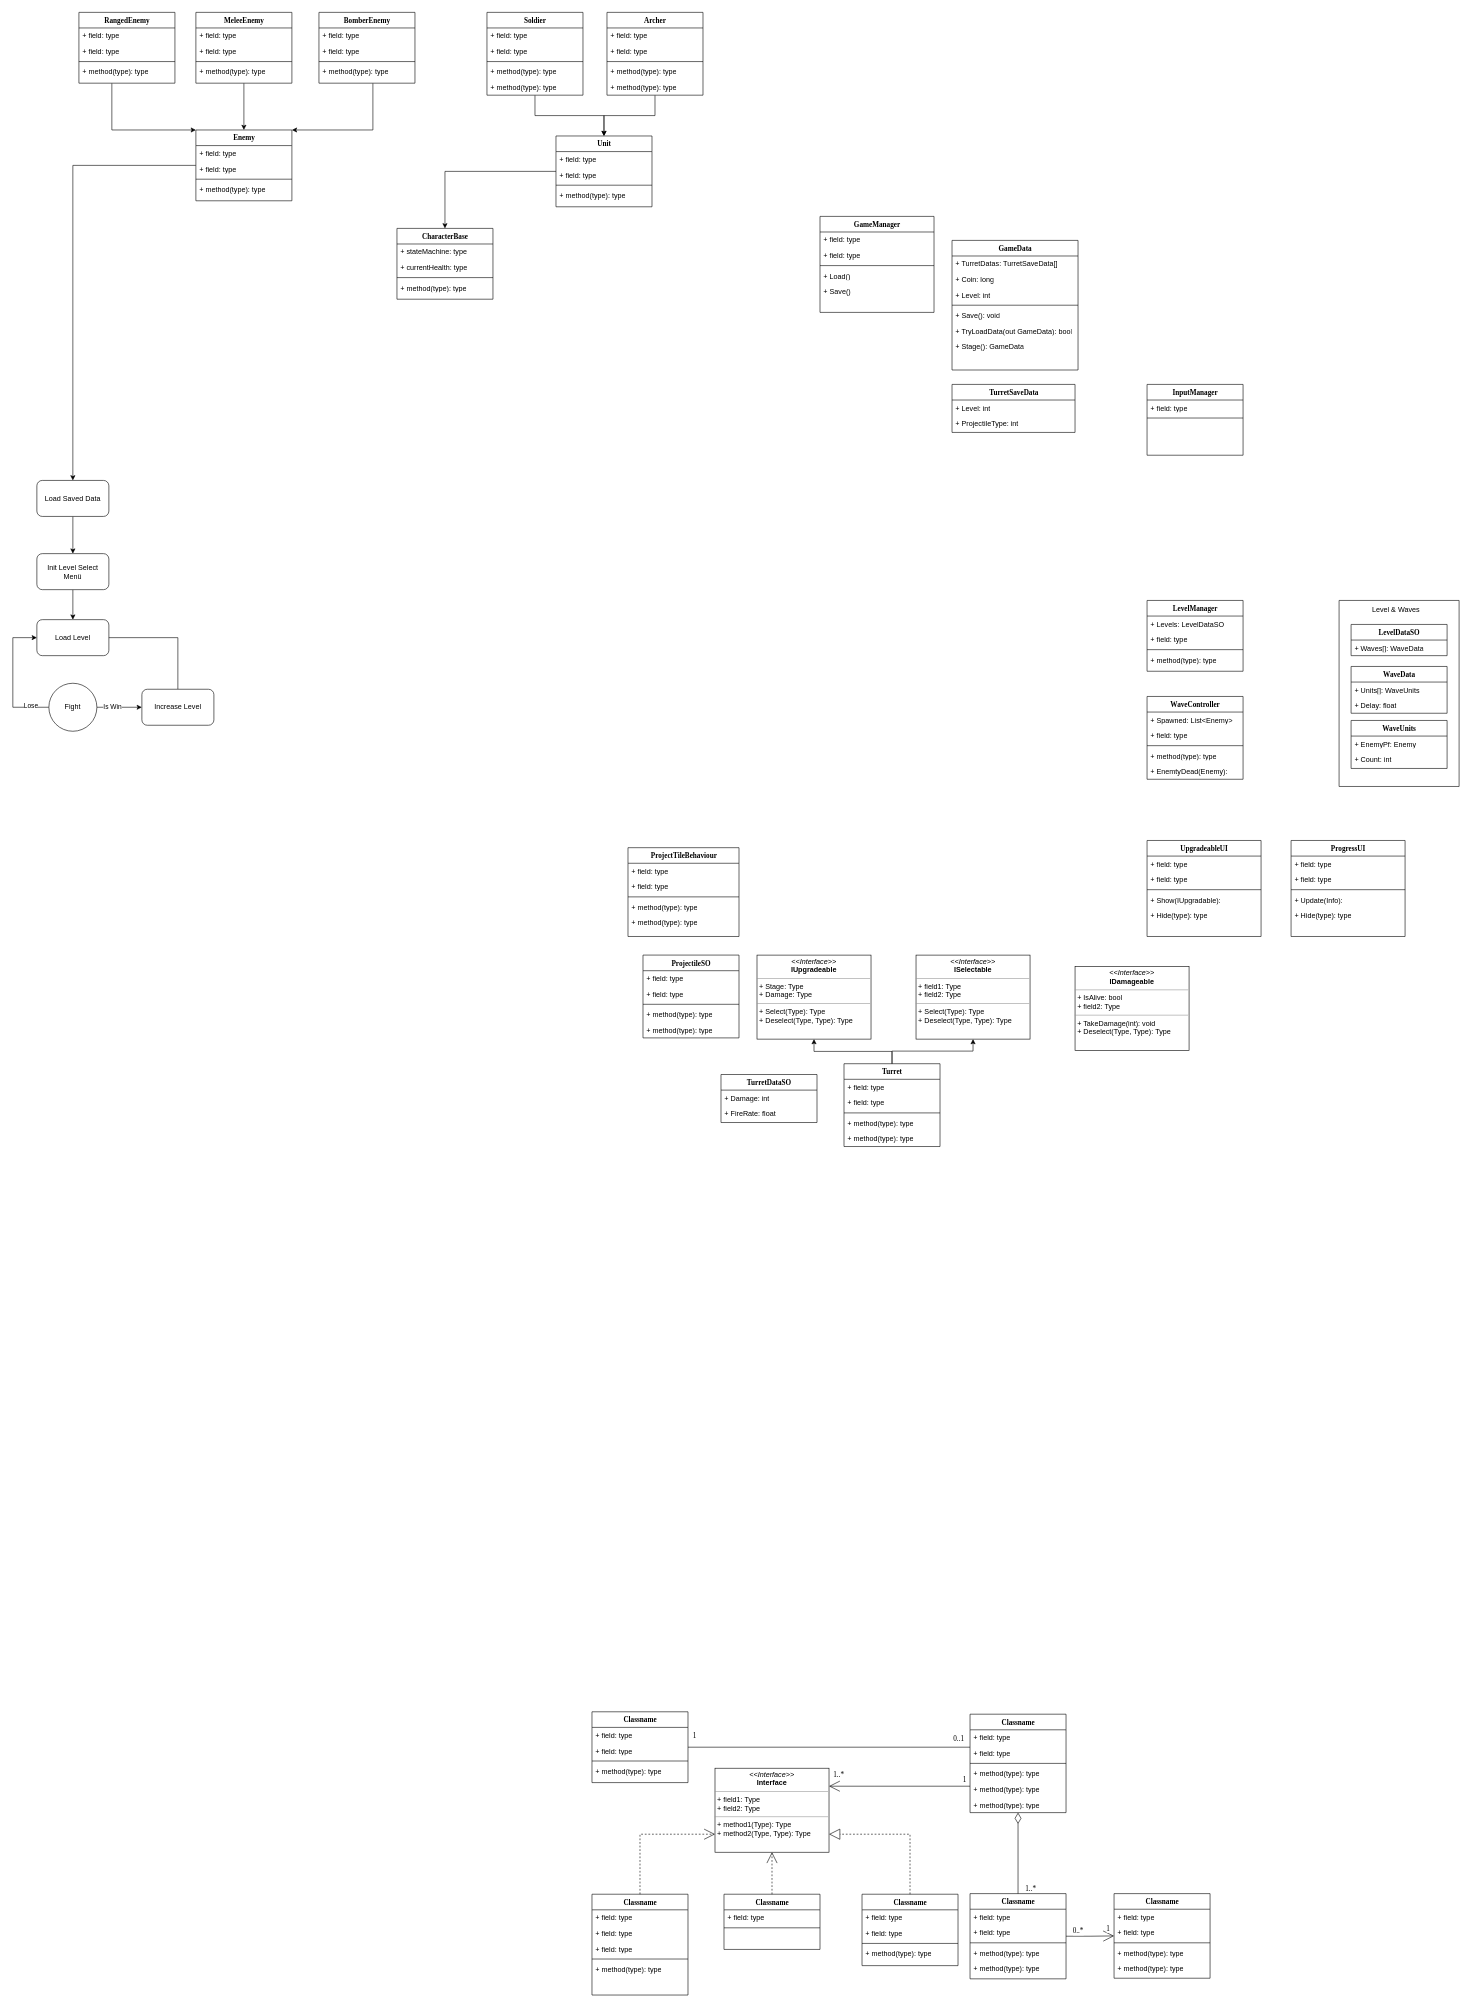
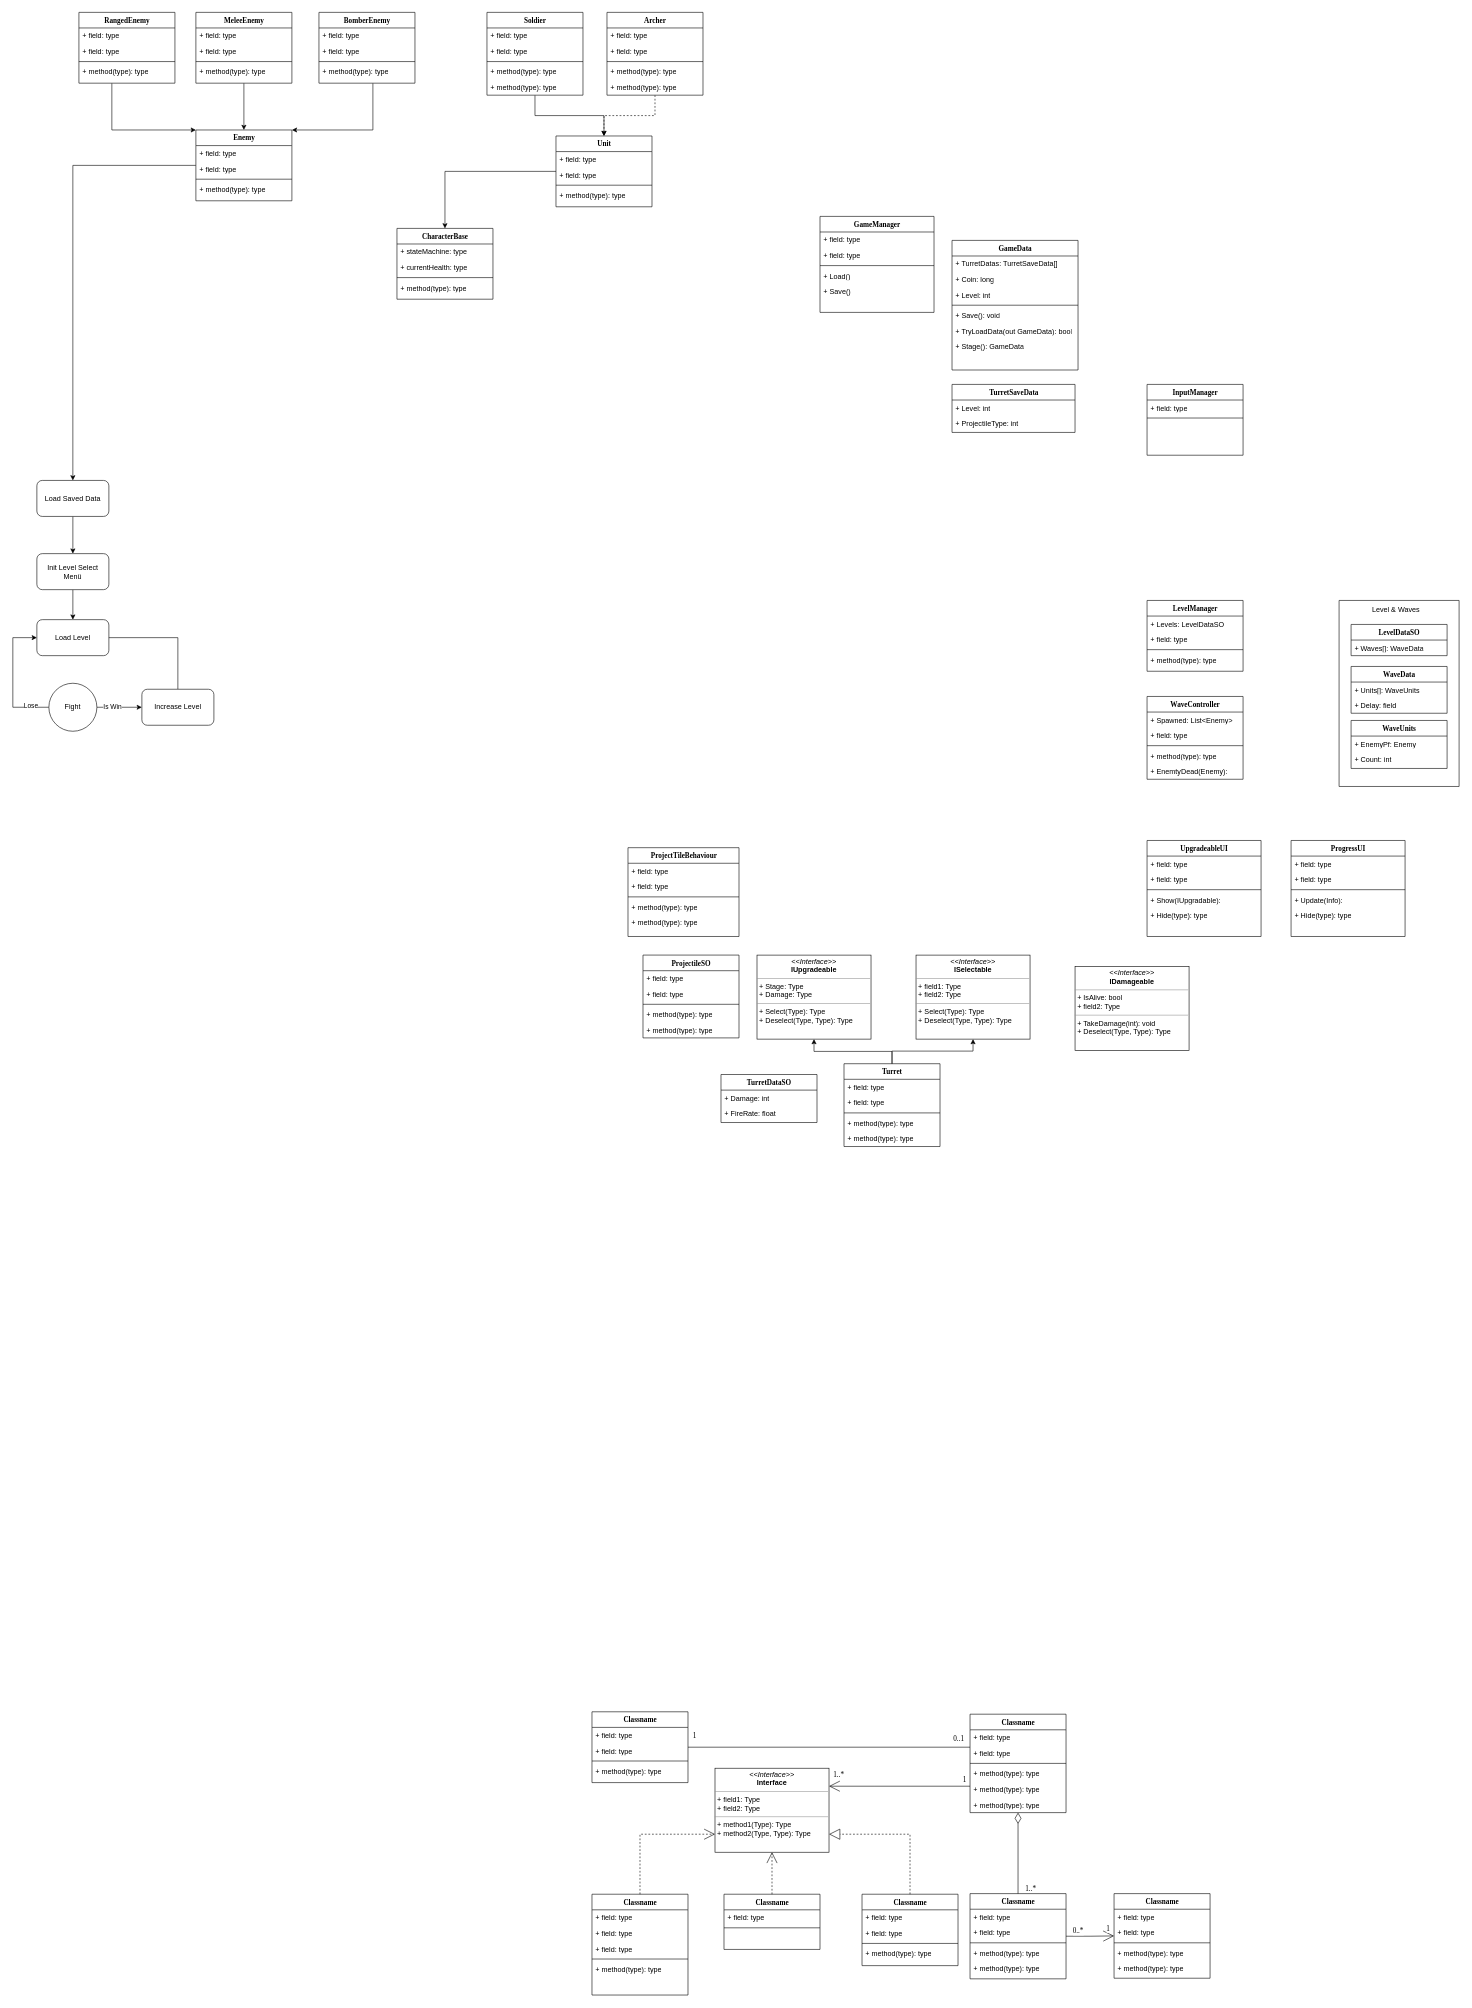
edge "Archer" -> "Unit": style solid -> dashed
node "+ Delay: float": label "+ Delay: float" -> "+ Delay: field"
